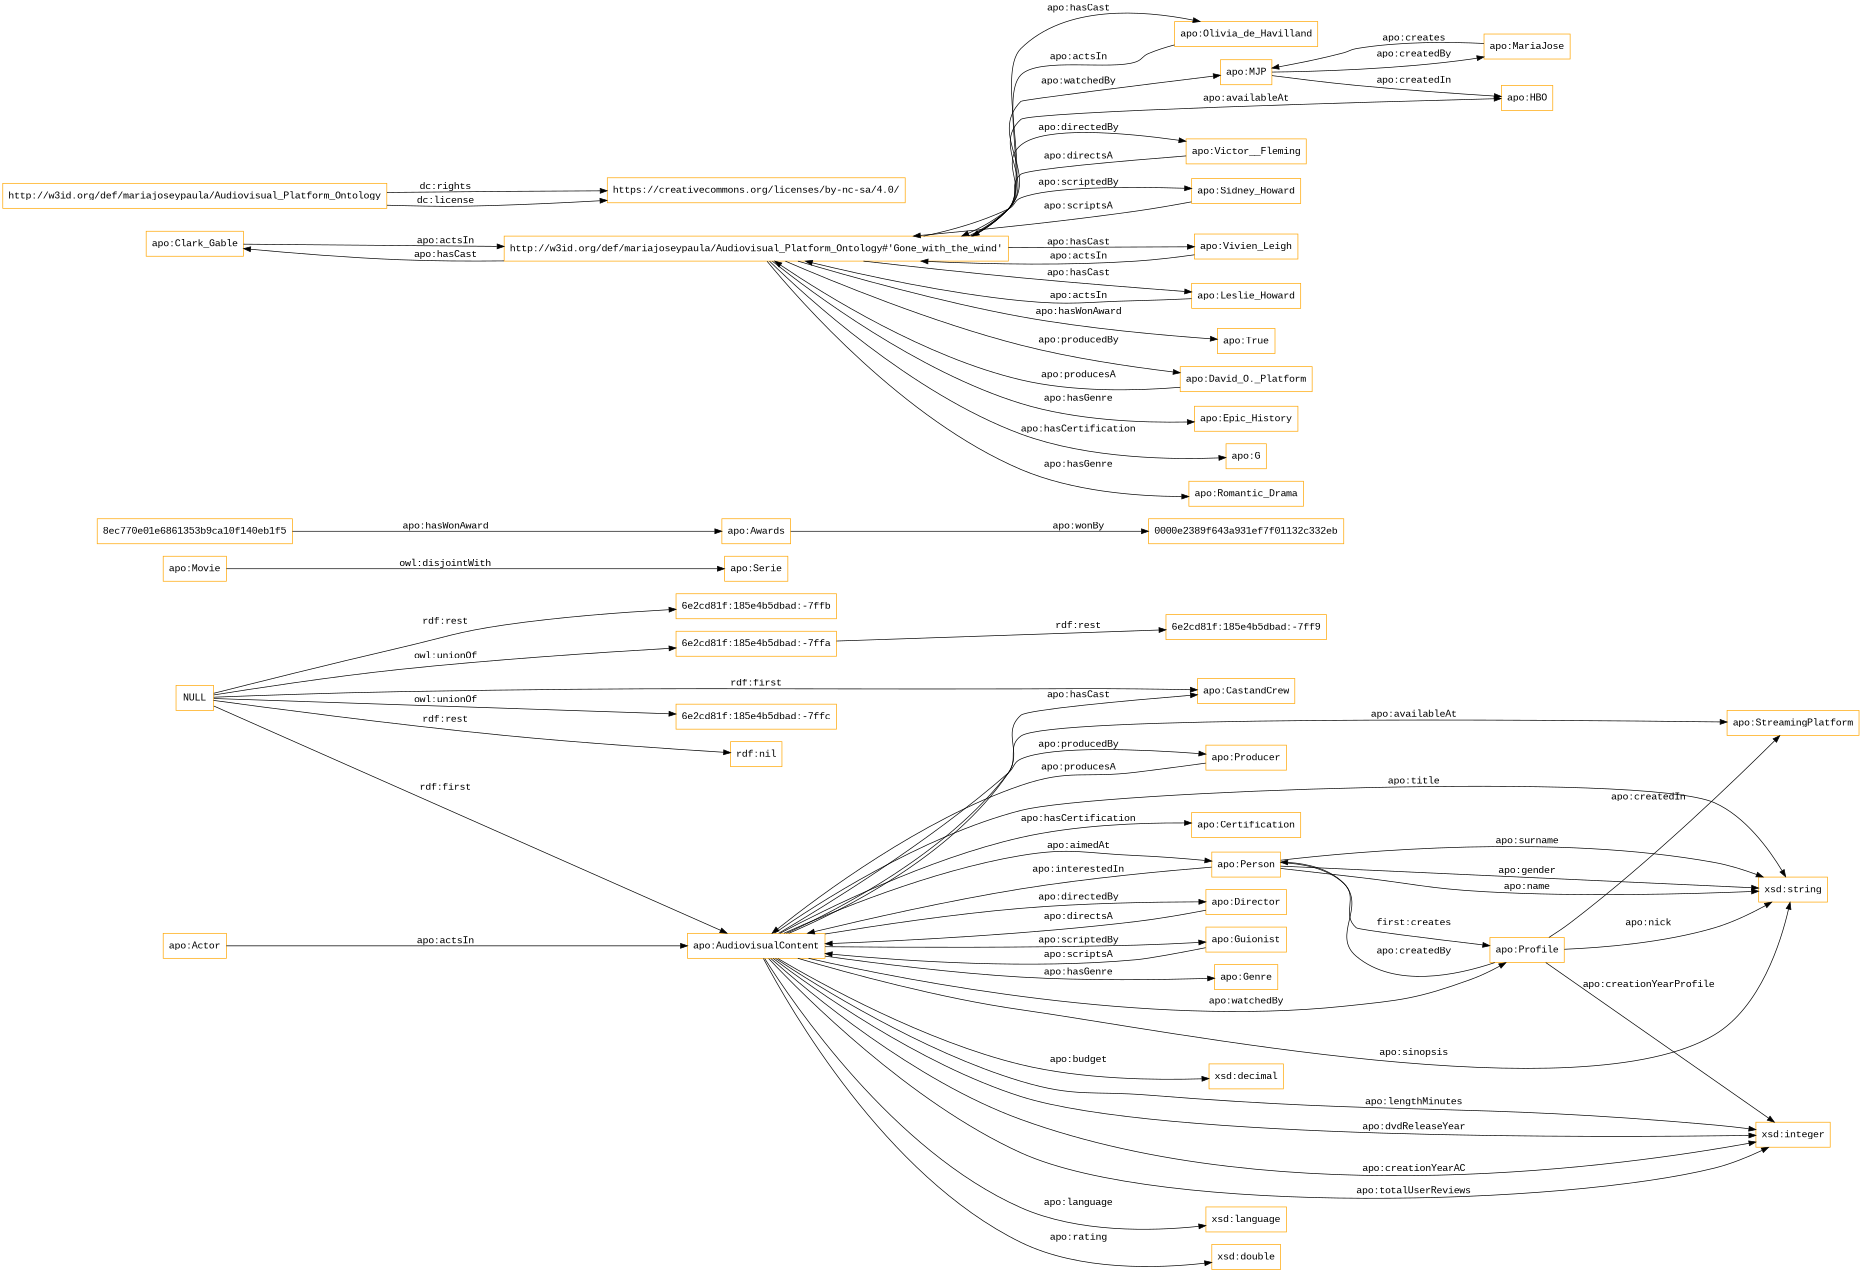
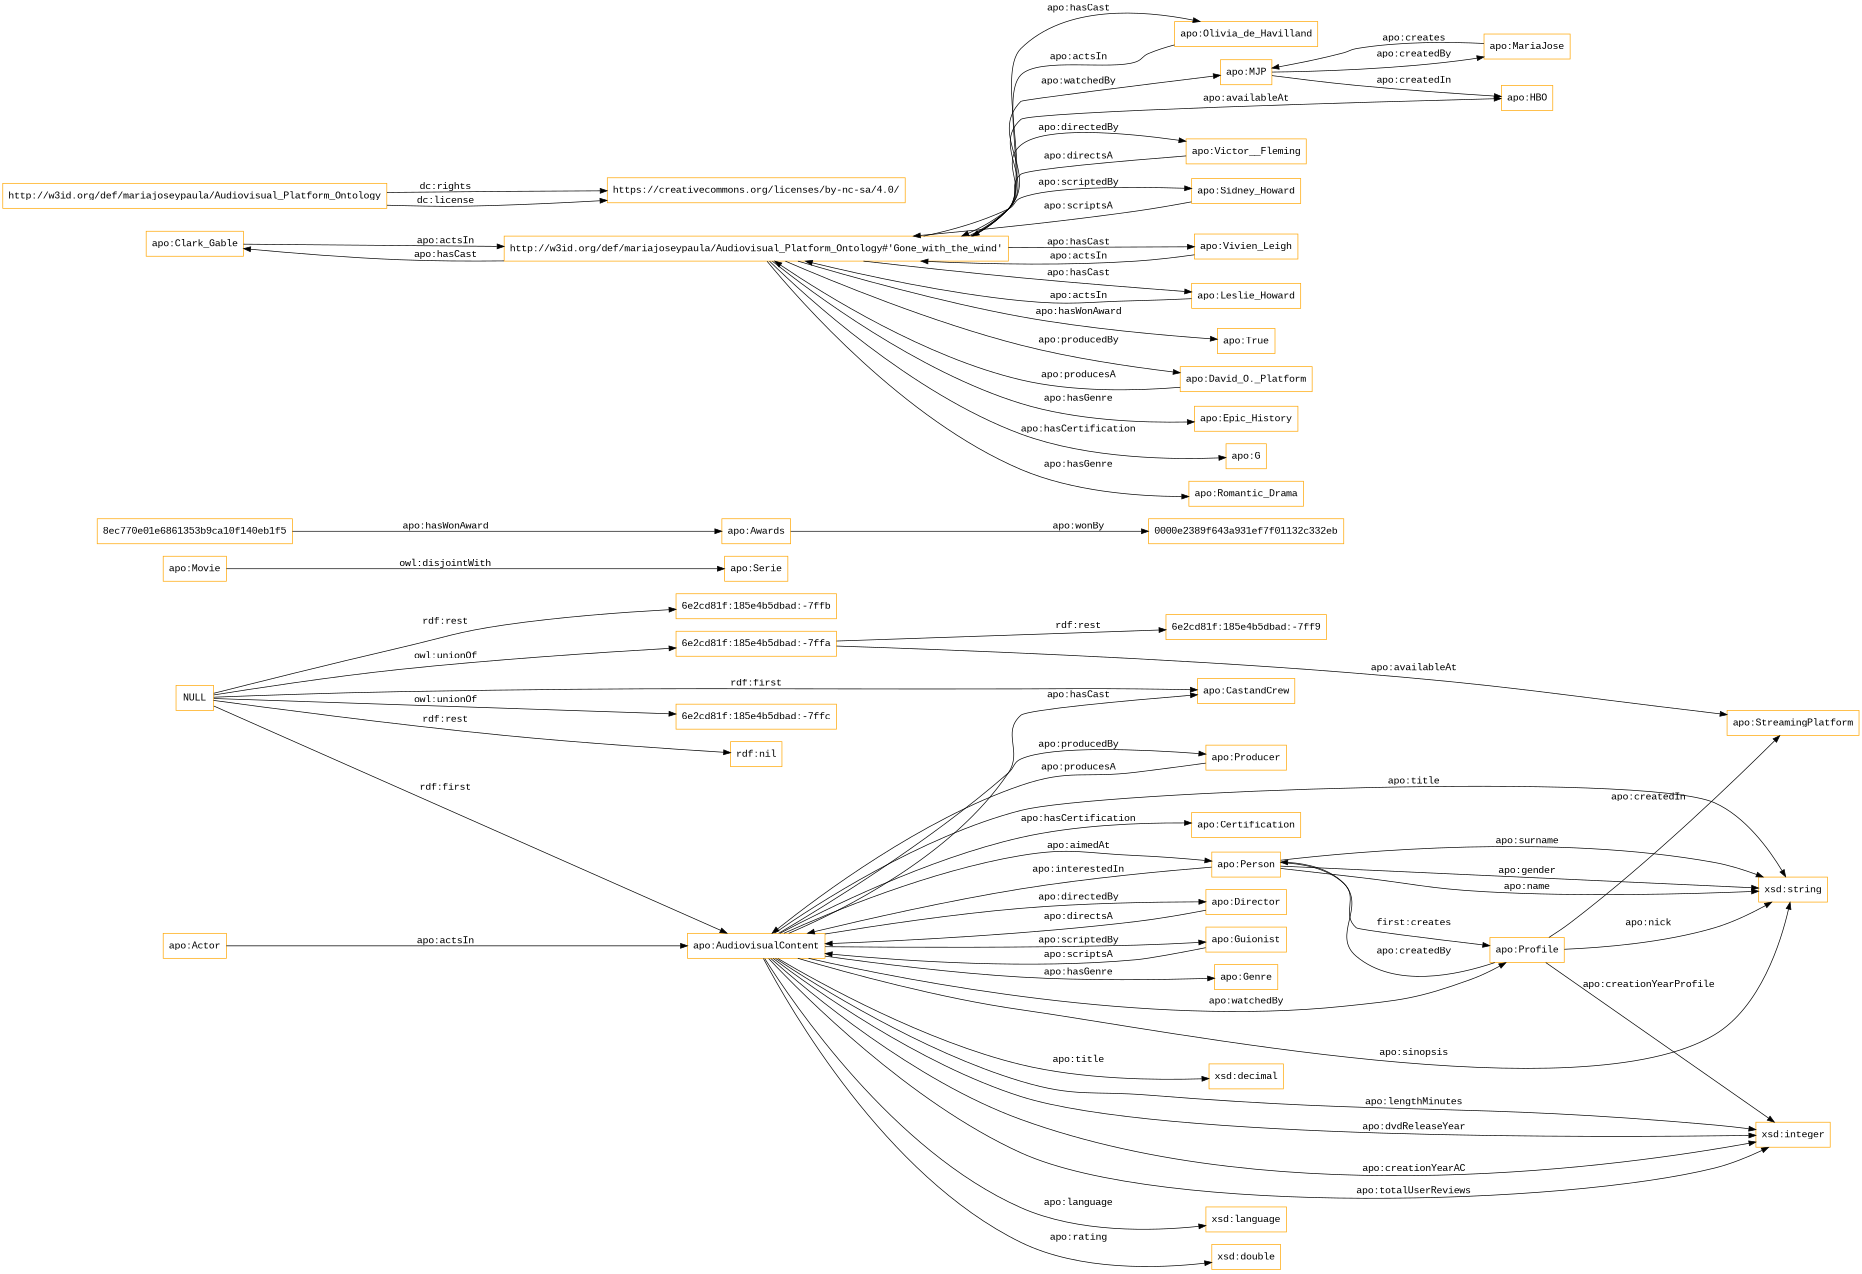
edge "apo:AudiovisualContent" -> "apo:StreamingPlatform": now "6e2cd81f:185e4b5dbad:-7ffa" -> "apo:StreamingPlatform"
edge "apo:AudiovisualContent" -> "xsd:decimal": label "apo:budget" -> "apo:title"
